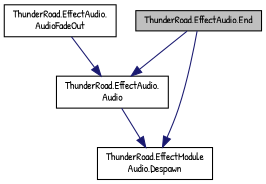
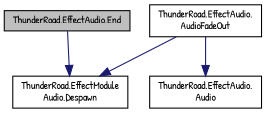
edge "ThunderRoad.EffectAudio.End" -> "ThunderRoad.EffectAudio. Audio": removed
edge "ThunderRoad.EffectAudio. Audio" -> "ThunderRoad.EffectModule Audio.Despawn": now "ThunderRoad.EffectAudio. AudioFadeOut" -> "ThunderRoad.EffectModule Audio.Despawn"
